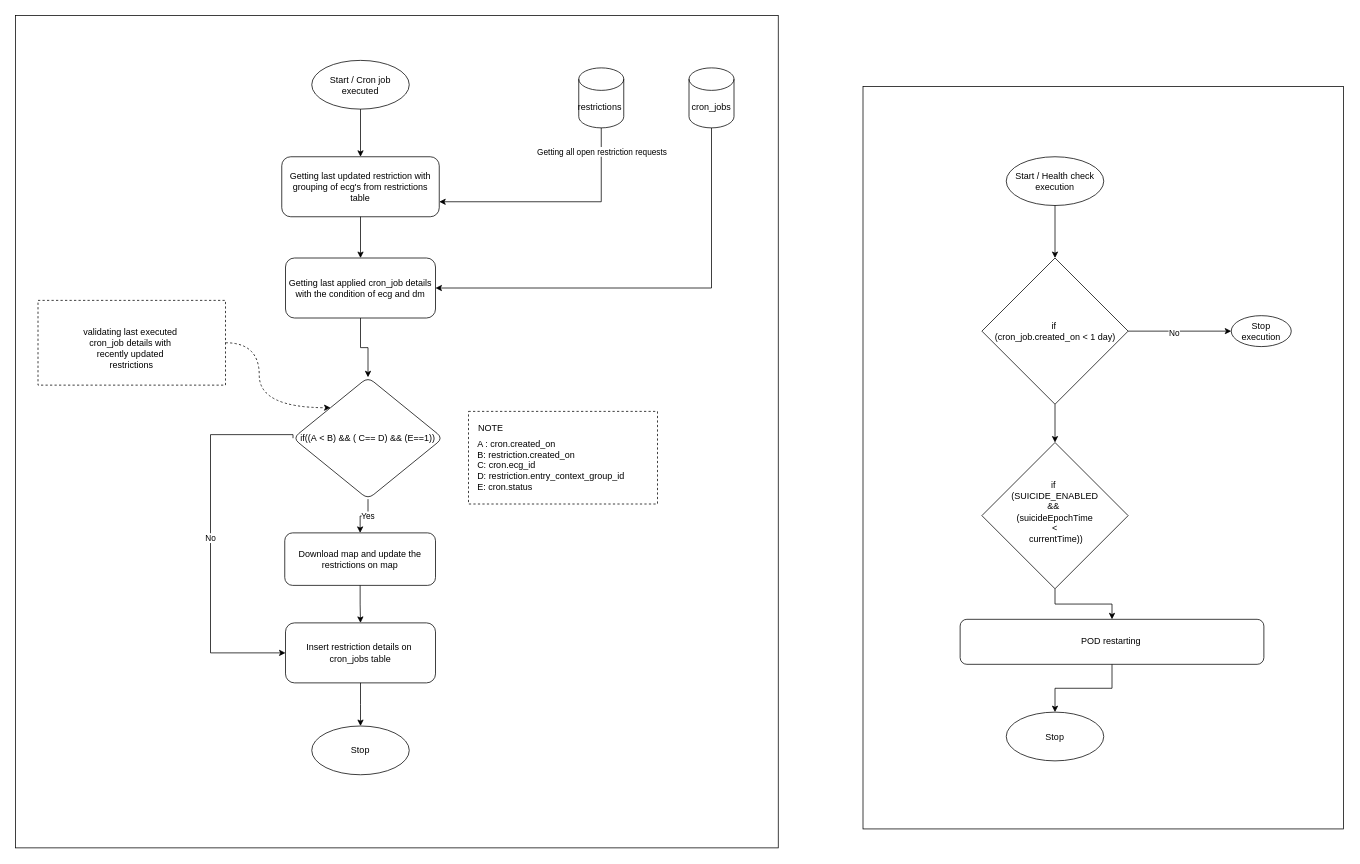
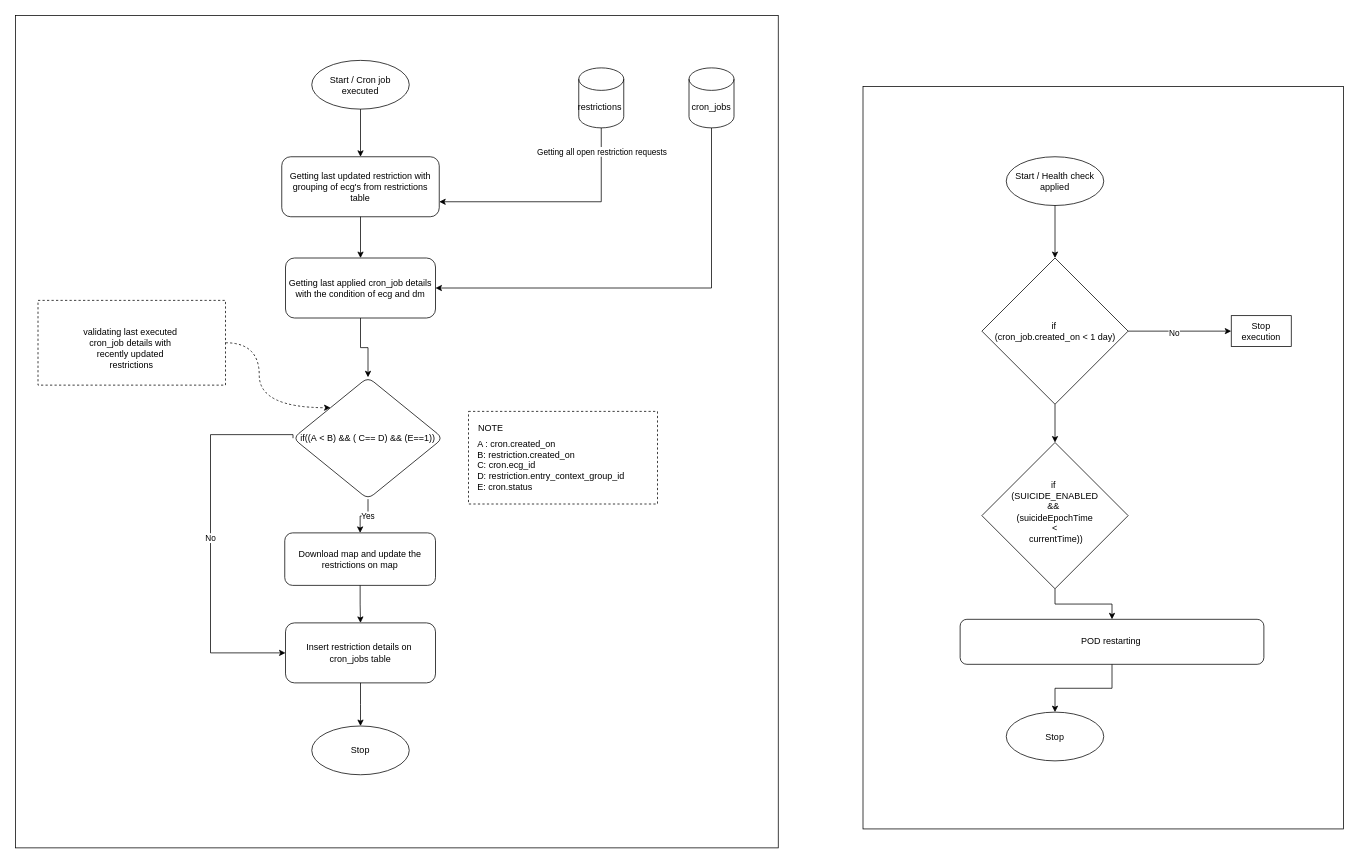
node "Start / Health check execution": label "Start / Health check execution" -> "Start / Health check applied"
node "Stop execution": shape ellipse -> rectangle
